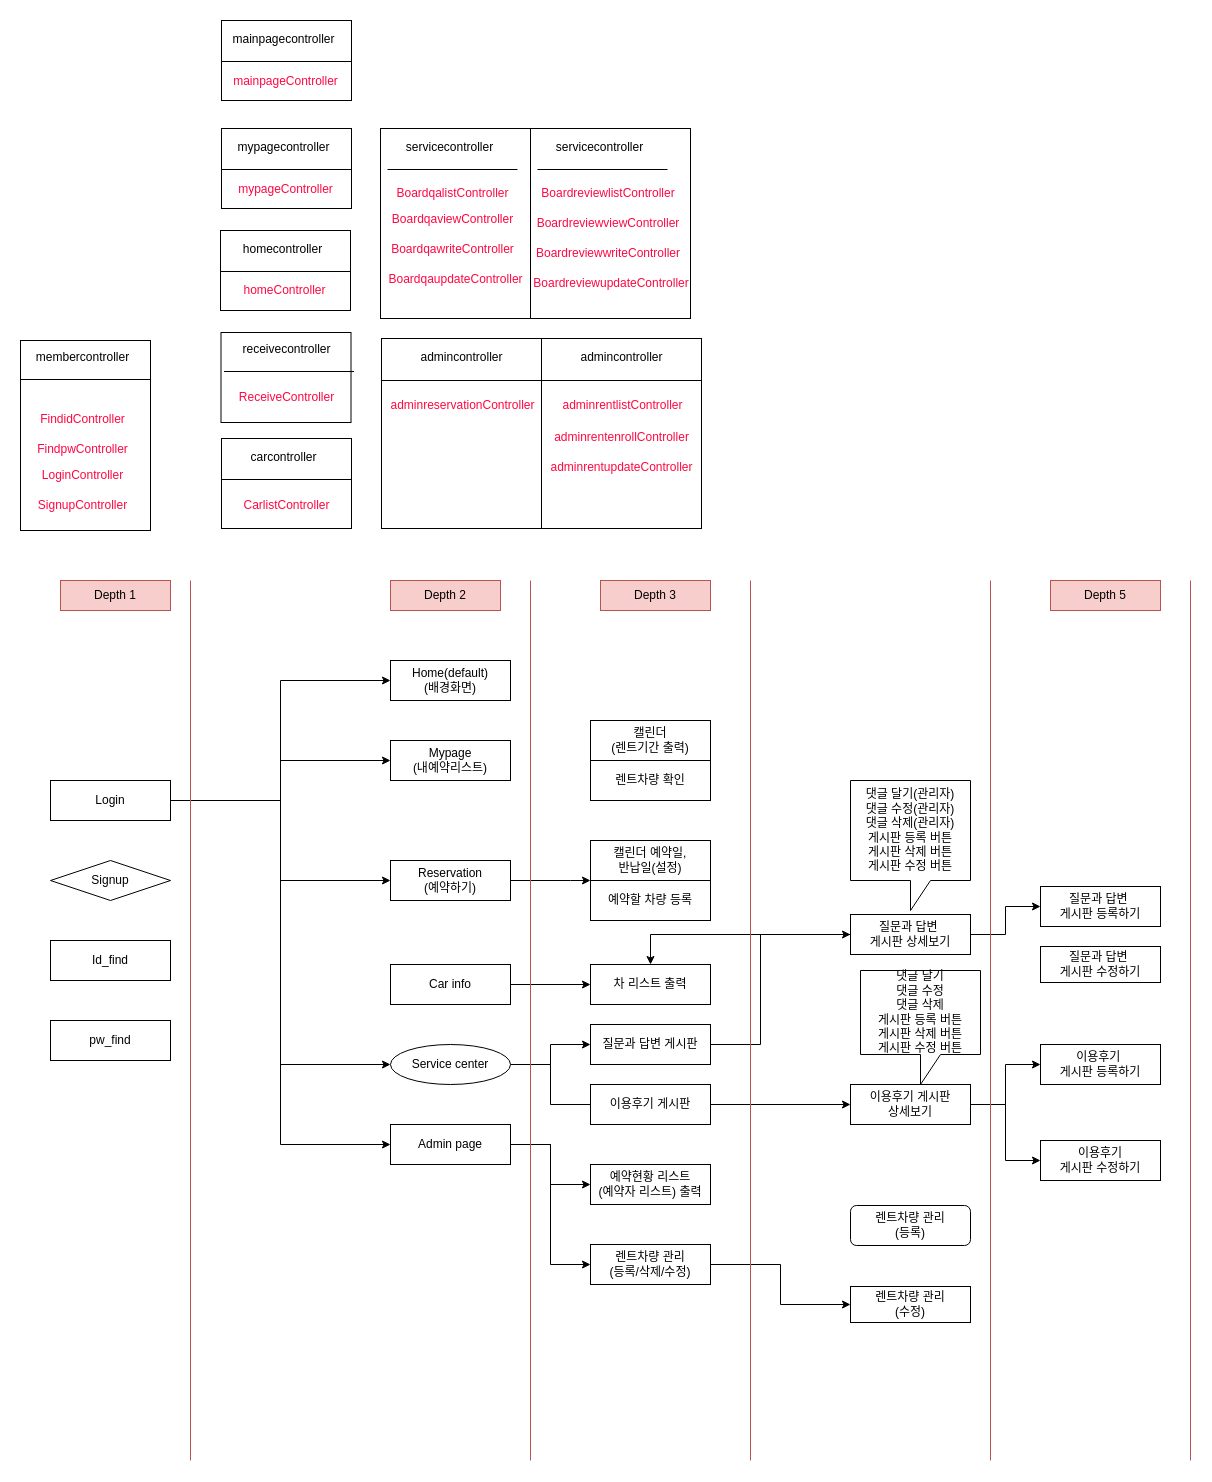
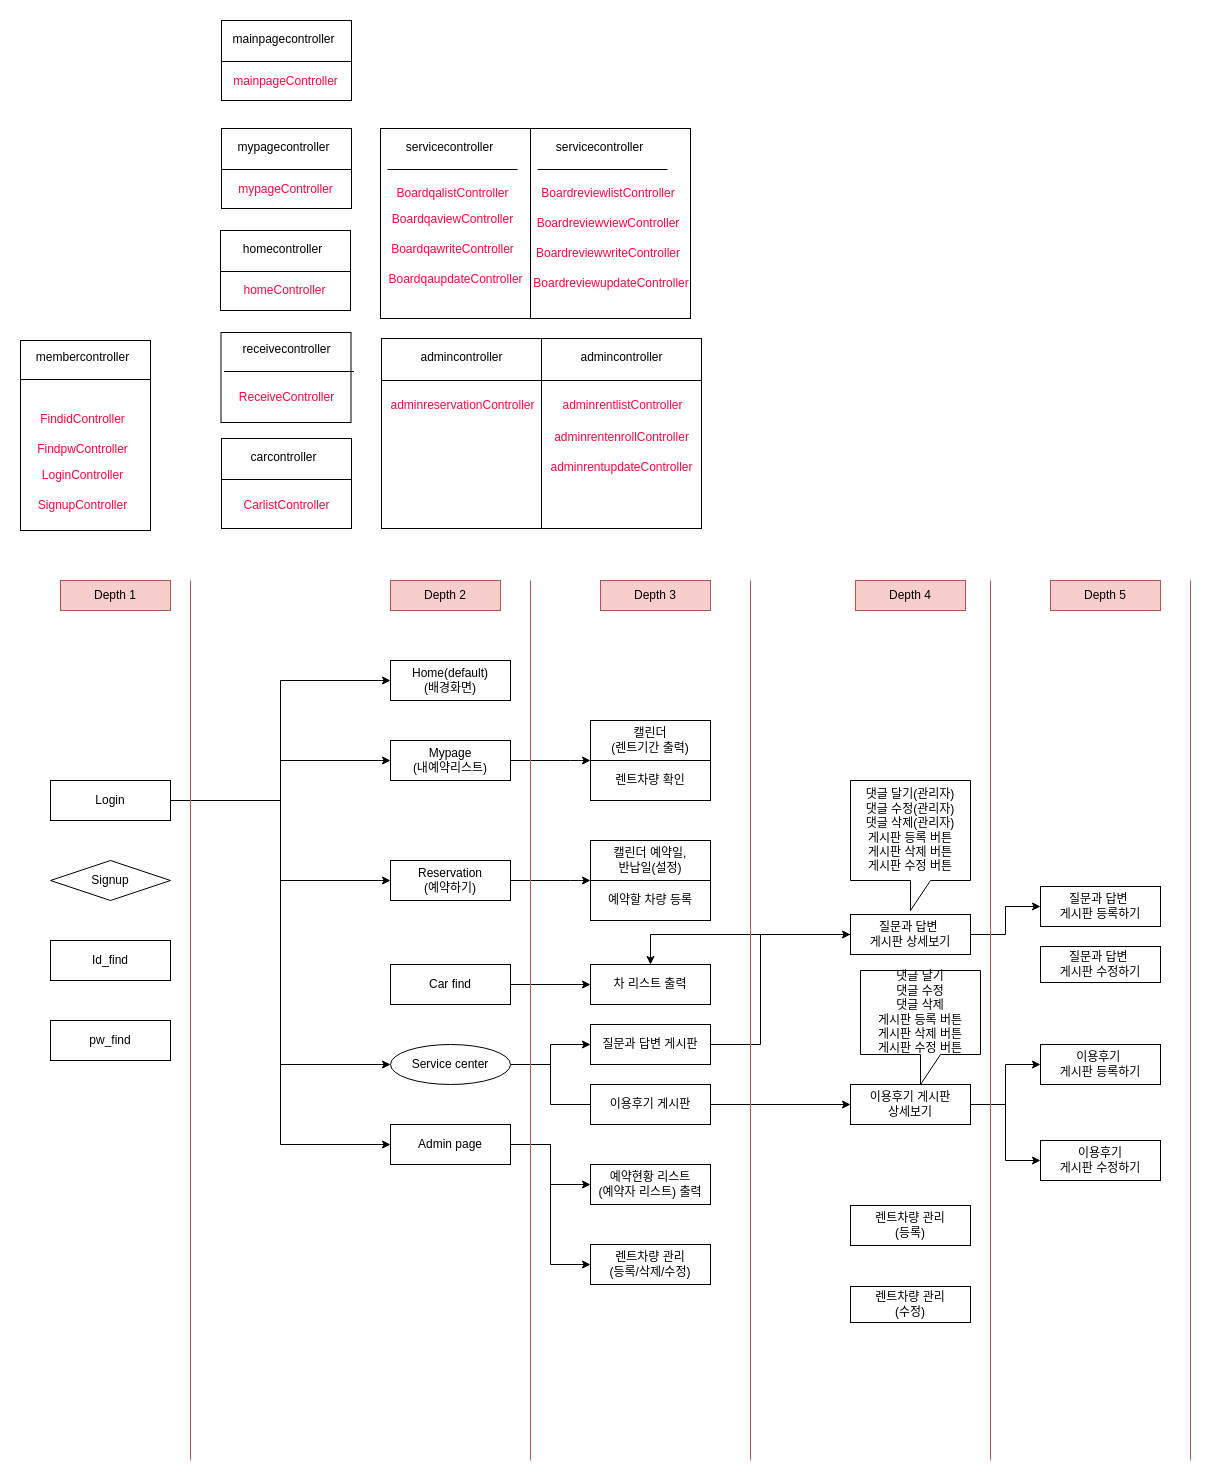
node "Depth 4": added
edge "Mypage (내예약리스트)" -> "렌트차량 확인": added
node "Car info": label "Car info" -> "Car find"
node "렌트차량 관리 (등록)": shape rounded rectangle -> rectangle
edge "렌트차량 관리 (등록/삭제/수정)" -> "렌트차량 관리 (수정)": removed
